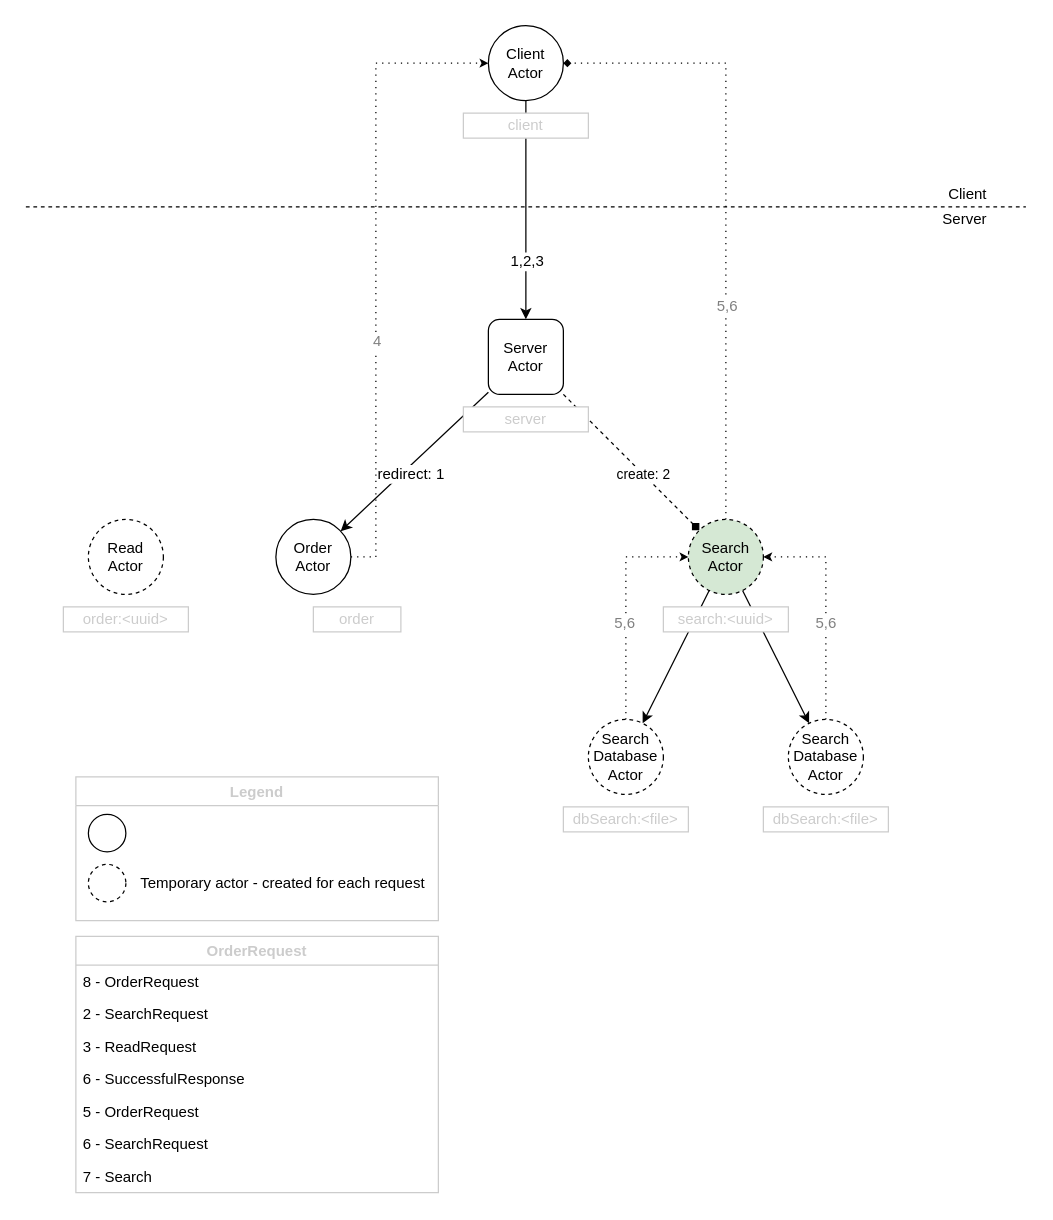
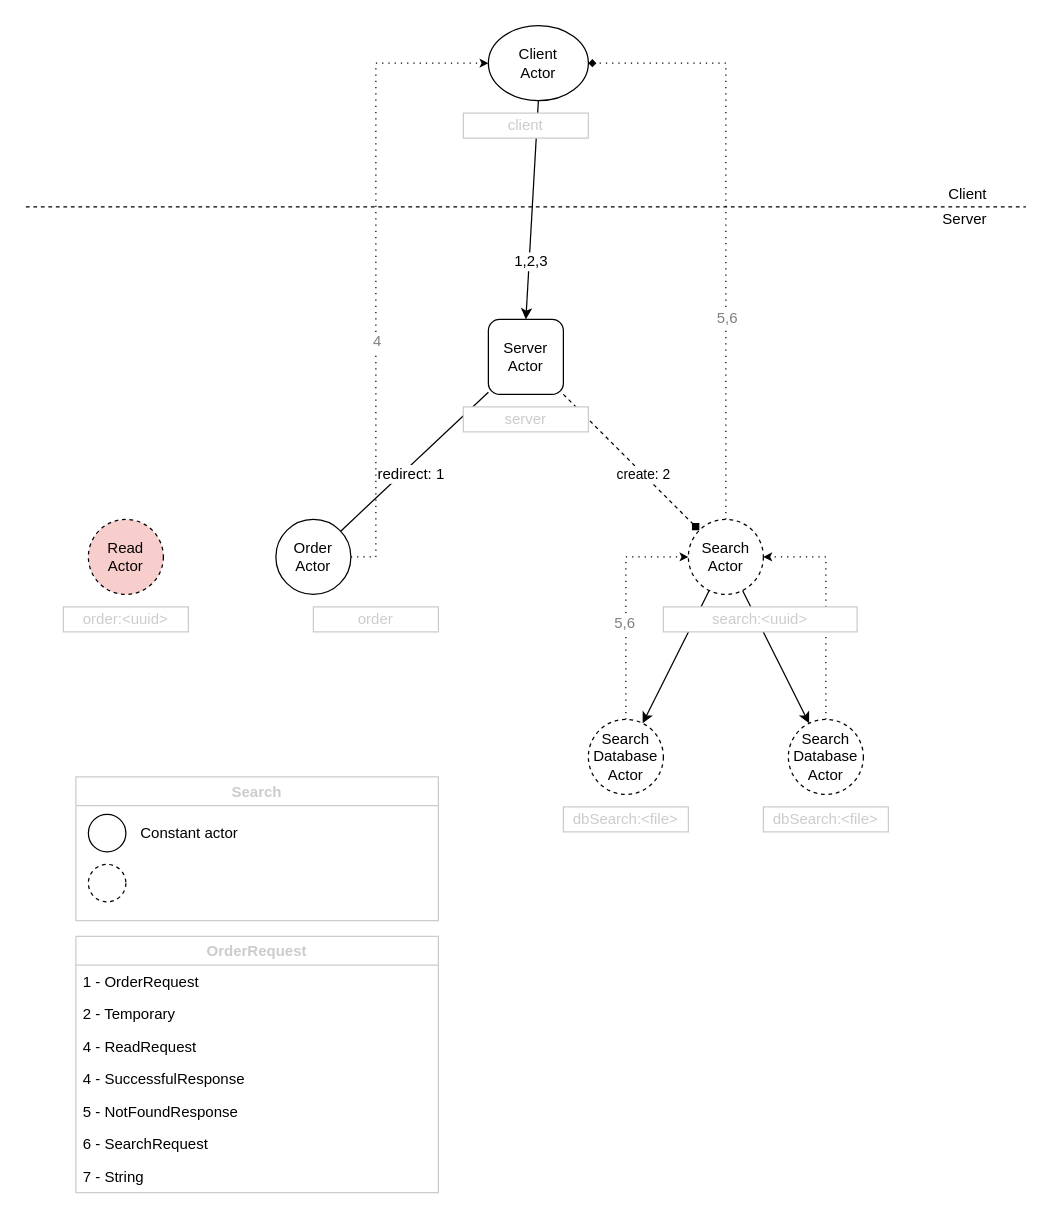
node "Client Actor": size 75x75 -> 100x75
edge "Server Actor" -> "Order Actor": arrowhead classic -> none
node "Read Actor": fillcolor #ffffff -> #f8cecc
node "Search Actor": fillcolor #d5e8d4 -> #ffffff
node "order": size 88x25 -> 125x25
node "search:<uuid>": size 125x25 -> 194x25
node "Legend": label "Legend" -> "Search"
node "Constant actor": added
node "Temporary actor - created for each request": removed
node "8 - OrderRequest": label "8 - OrderRequest" -> "1 - OrderRequest"
node "2 - SearchRequest": label "2 - SearchRequest" -> "2 - Temporary"
node "3 - ReadRequest": label "3 - ReadRequest" -> "4 - ReadRequest"
node "6 - SuccessfulResponse": label "6 - SuccessfulResponse" -> "4 - SuccessfulResponse"
node "5 - OrderRequest": label "5 - OrderRequest" -> "5 - NotFoundResponse"
node "7 - Search": label "7 - Search" -> "7 - String"
